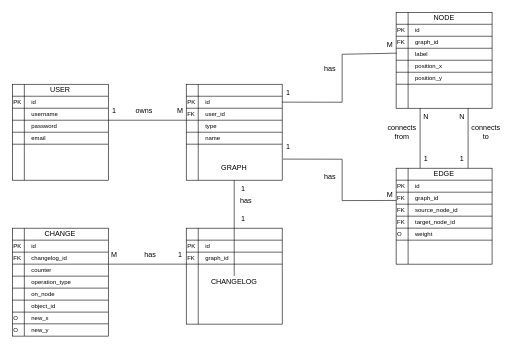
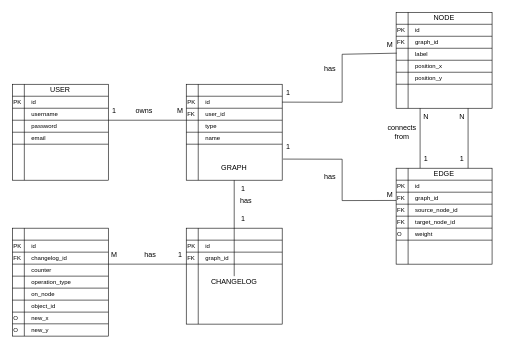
node "connects to": removed
node "CHANGE": removed
